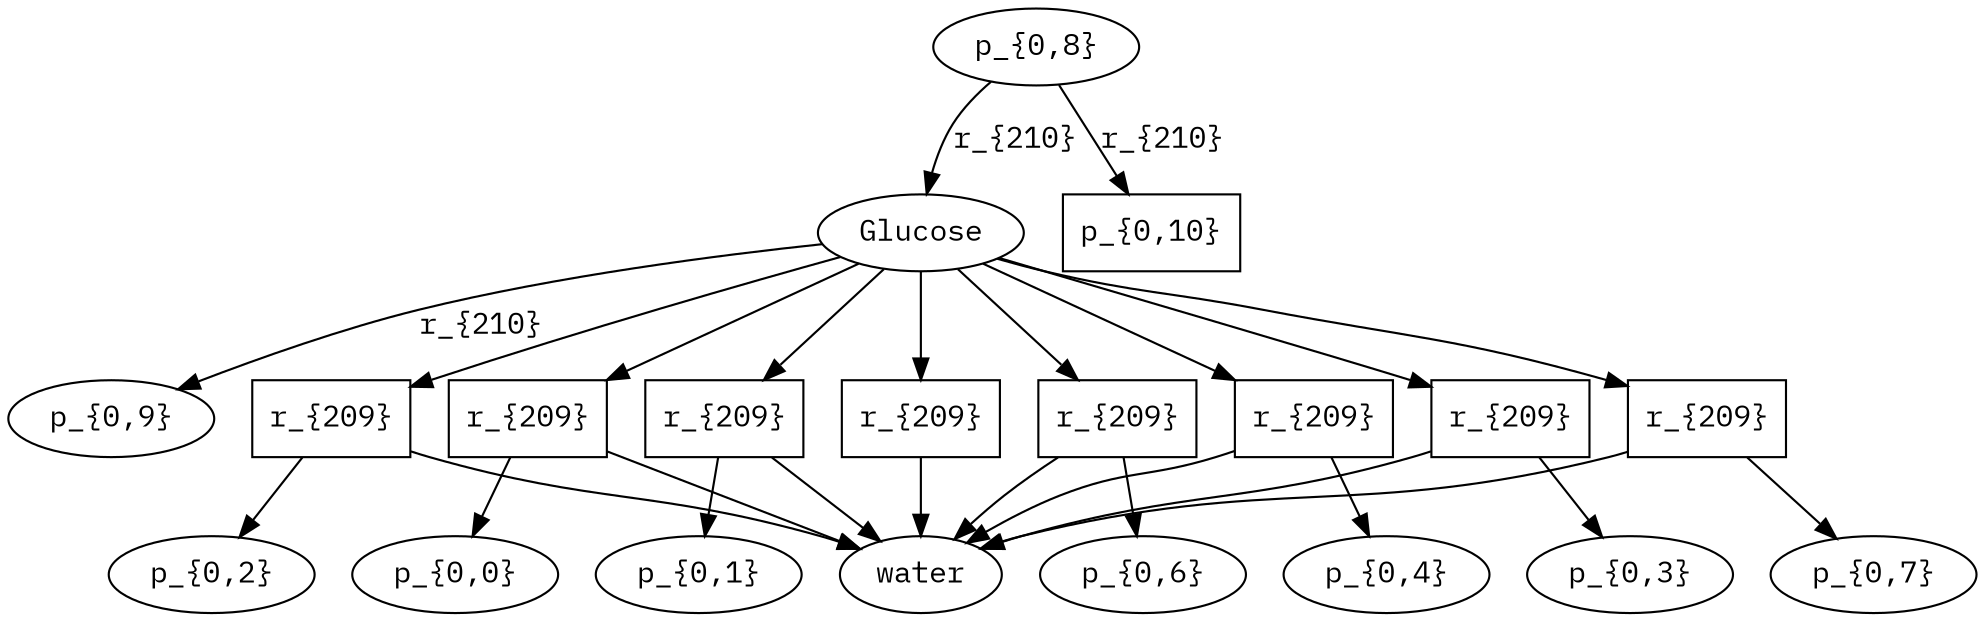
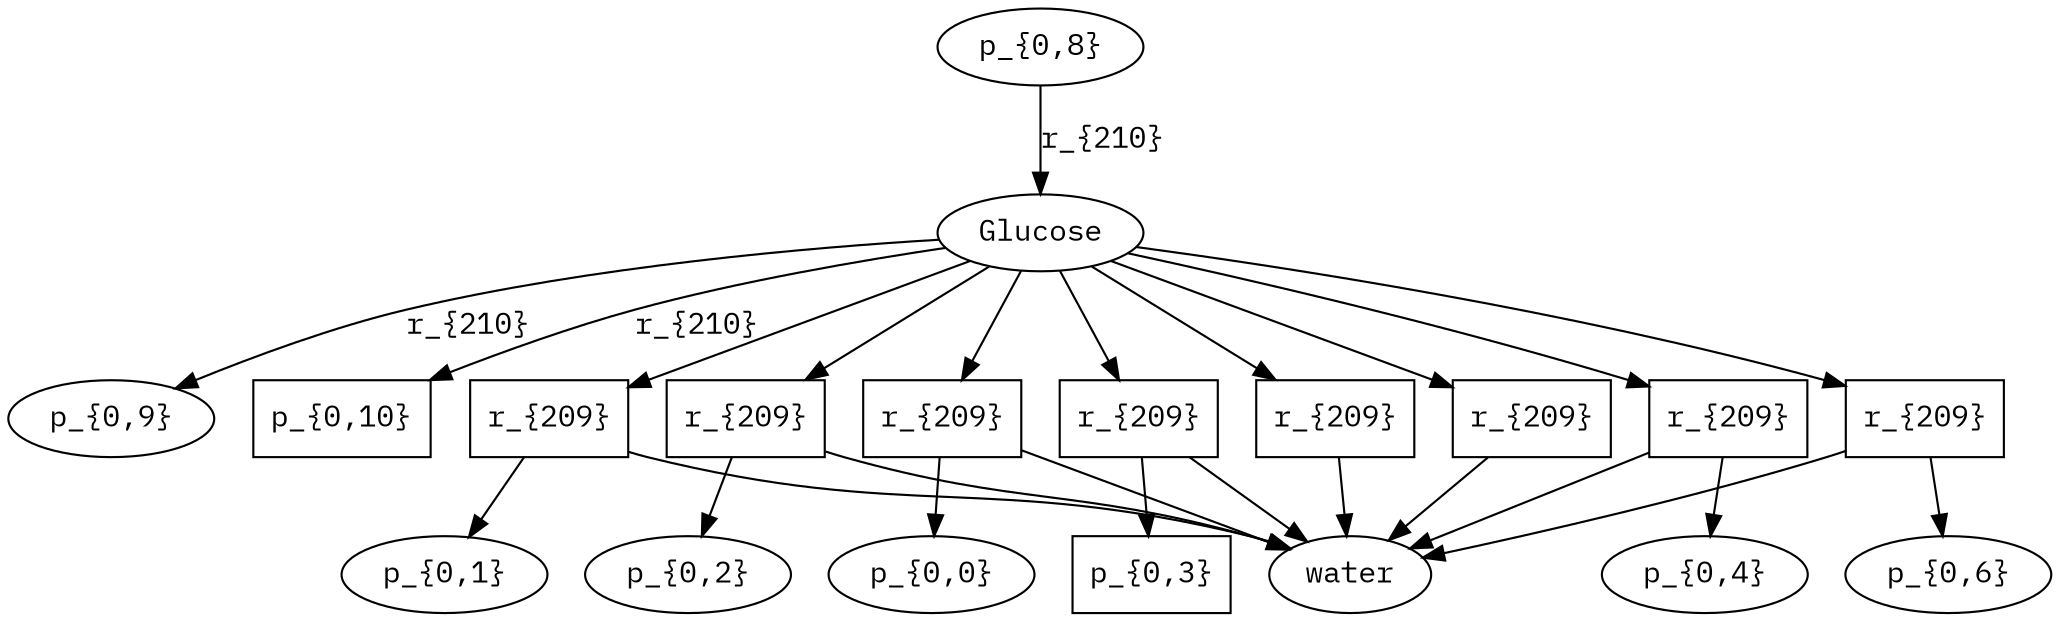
edge "p_{0,8}" -> "p_{0,10}": now "Glucose" -> "p_{0,10}"
node "p_{0,3}": shape ellipse -> box
node "p_{0,7}": removed
